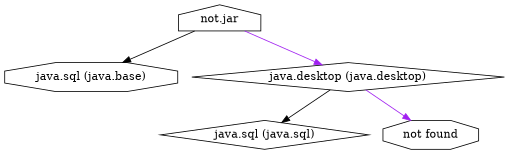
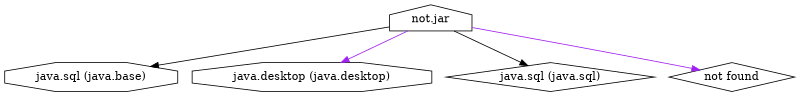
node "java.desktop (java.desktop)": shape diamond -> octagon
edge "java.desktop (java.desktop)" -> "not found": now "not.jar" -> "not found"
edge "java.desktop (java.desktop)" -> "java.sql (java.sql)": now "not.jar" -> "java.sql (java.sql)"
node "not found": shape octagon -> diamond
